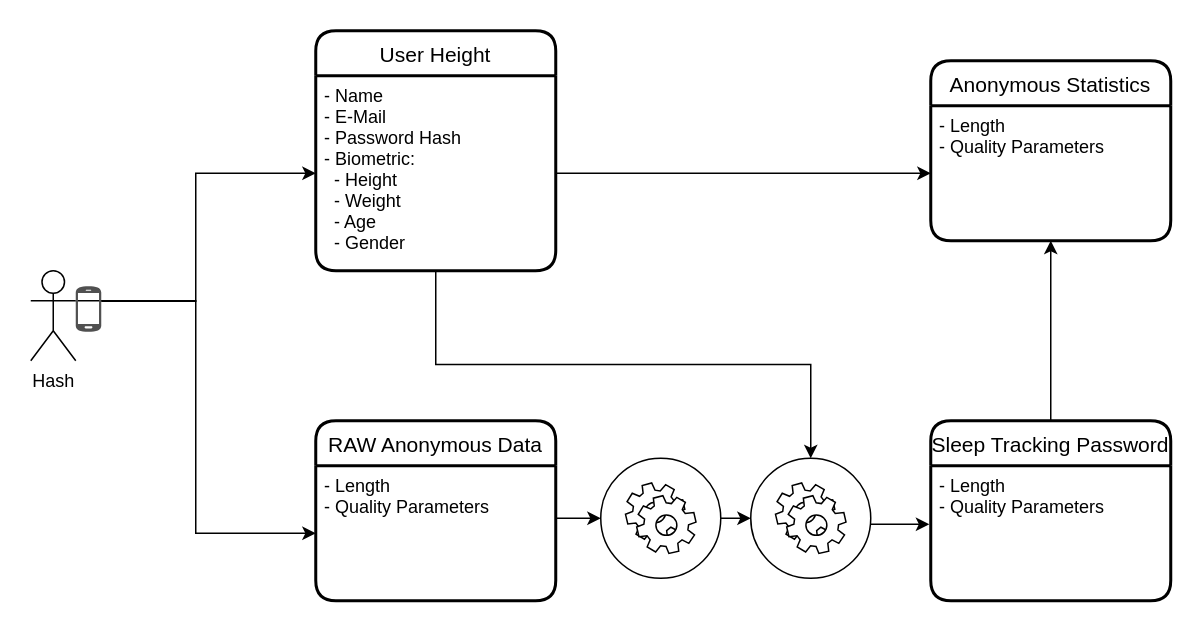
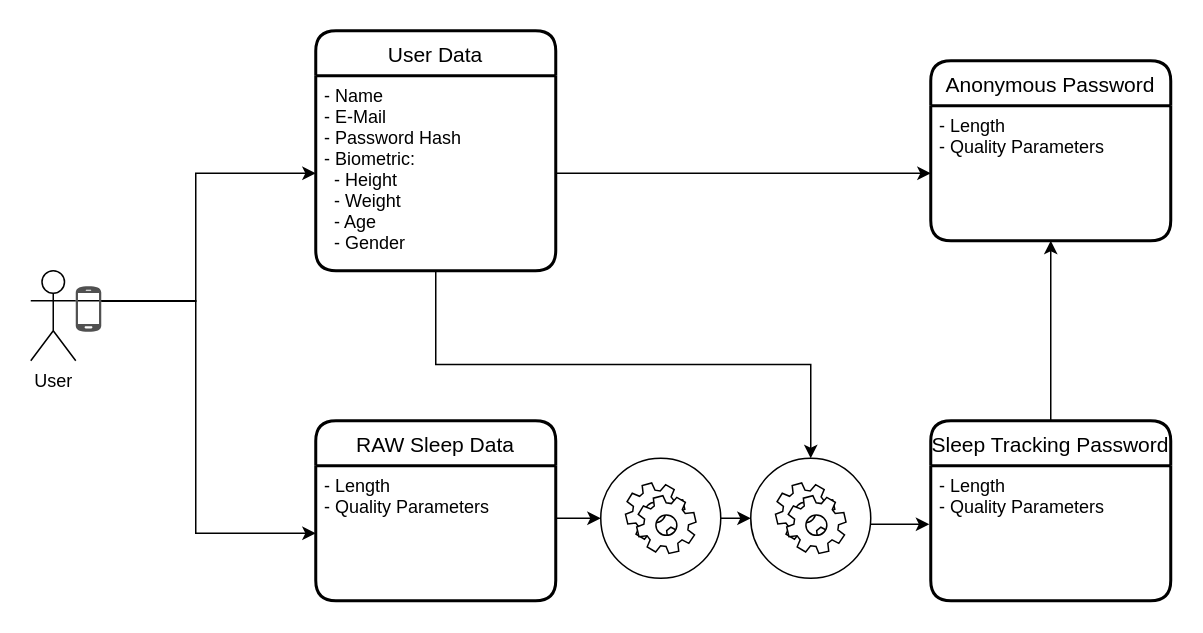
node "User Height": label "User Height" -> "User Data"
node "Anonymous Statistics": label "Anonymous Statistics" -> "Anonymous Password"
node "Hash": label "Hash" -> "User"
node "RAW Anonymous Data": label "RAW Anonymous Data" -> "RAW Sleep Data"
